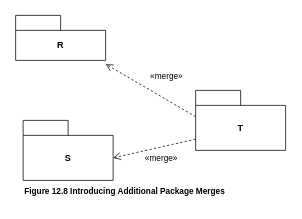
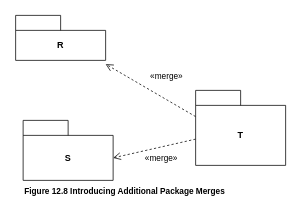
node "T": size 90x60 -> 90x75
